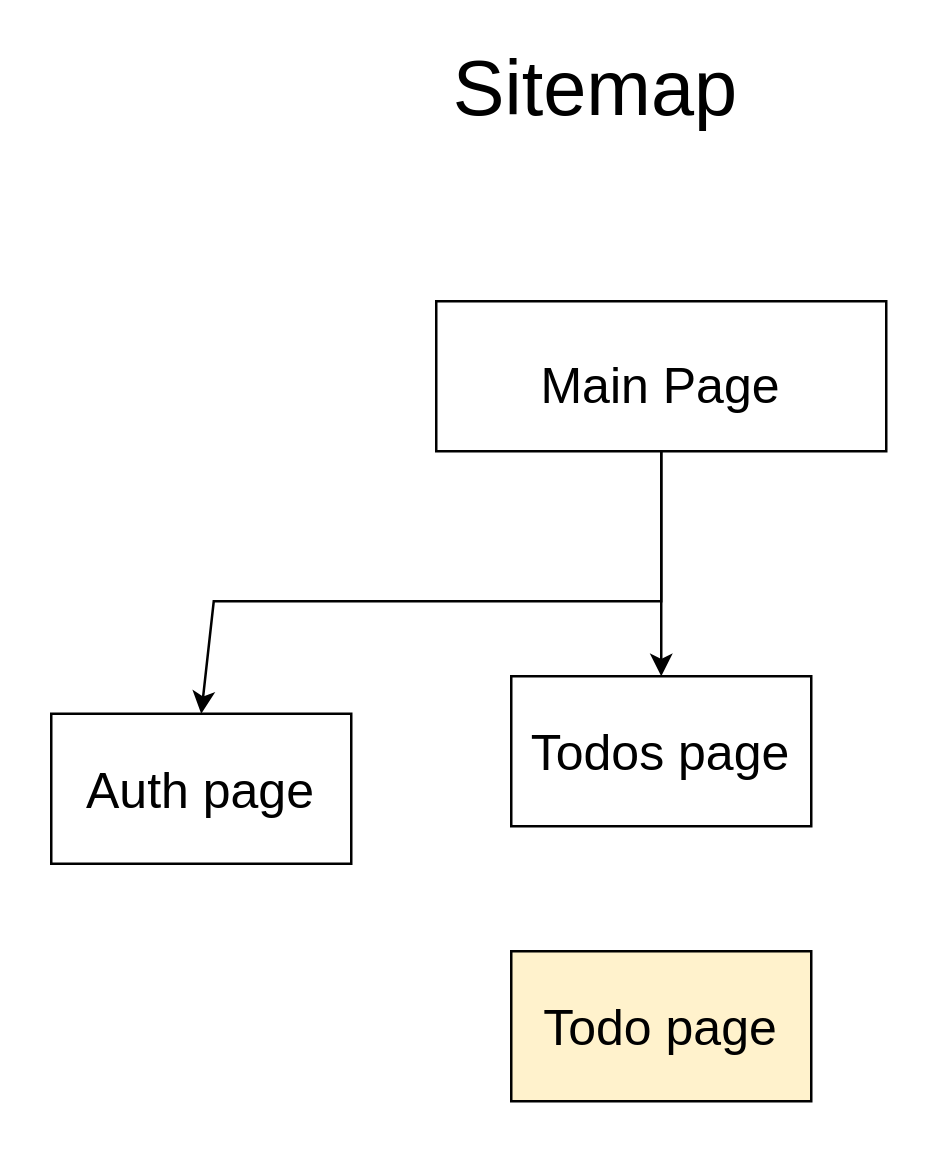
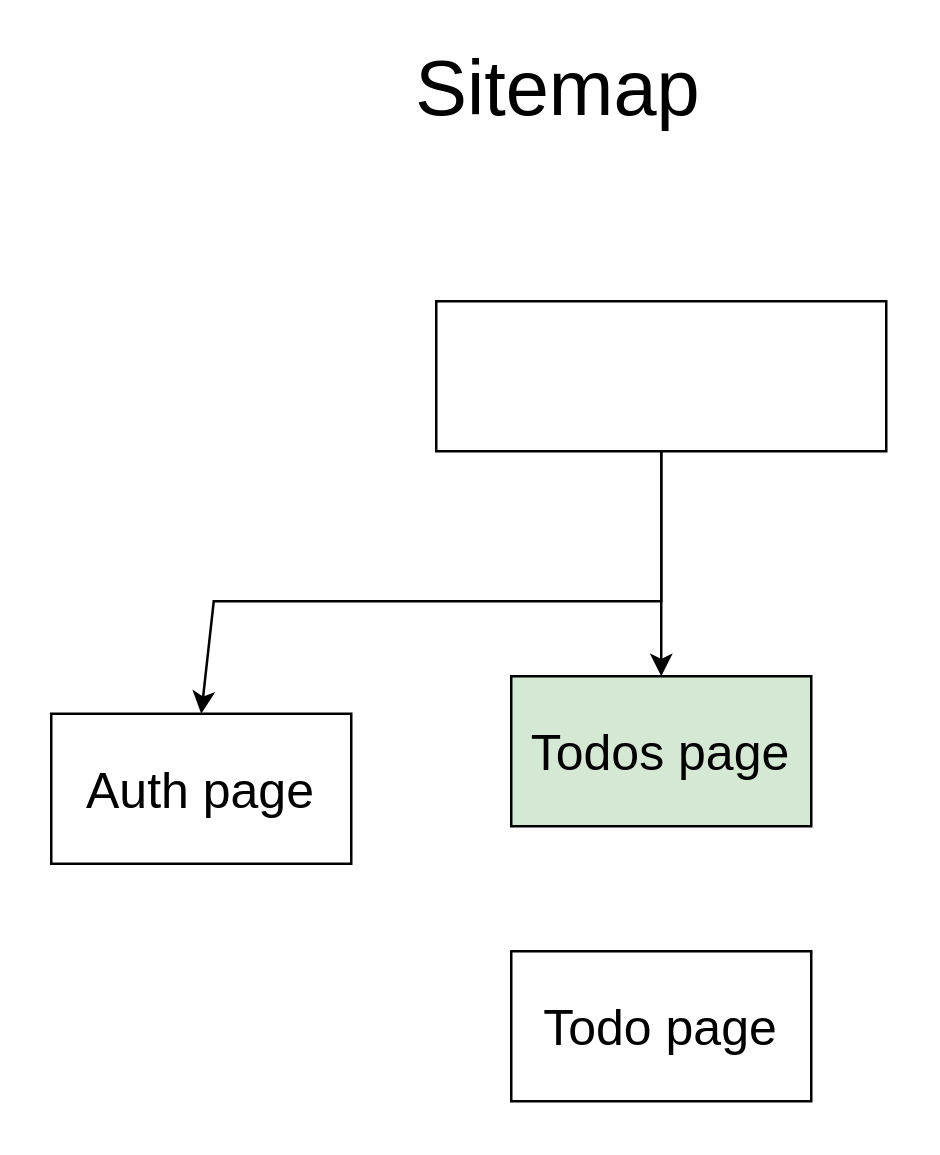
node "Sitemap": moved (596, 89) -> (559, 89)
node "Main Page": removed
node "Todos page": fillcolor #ffffff -> #d5e8d4
node "Todo page": fillcolor #fff2cc -> #ffffff
